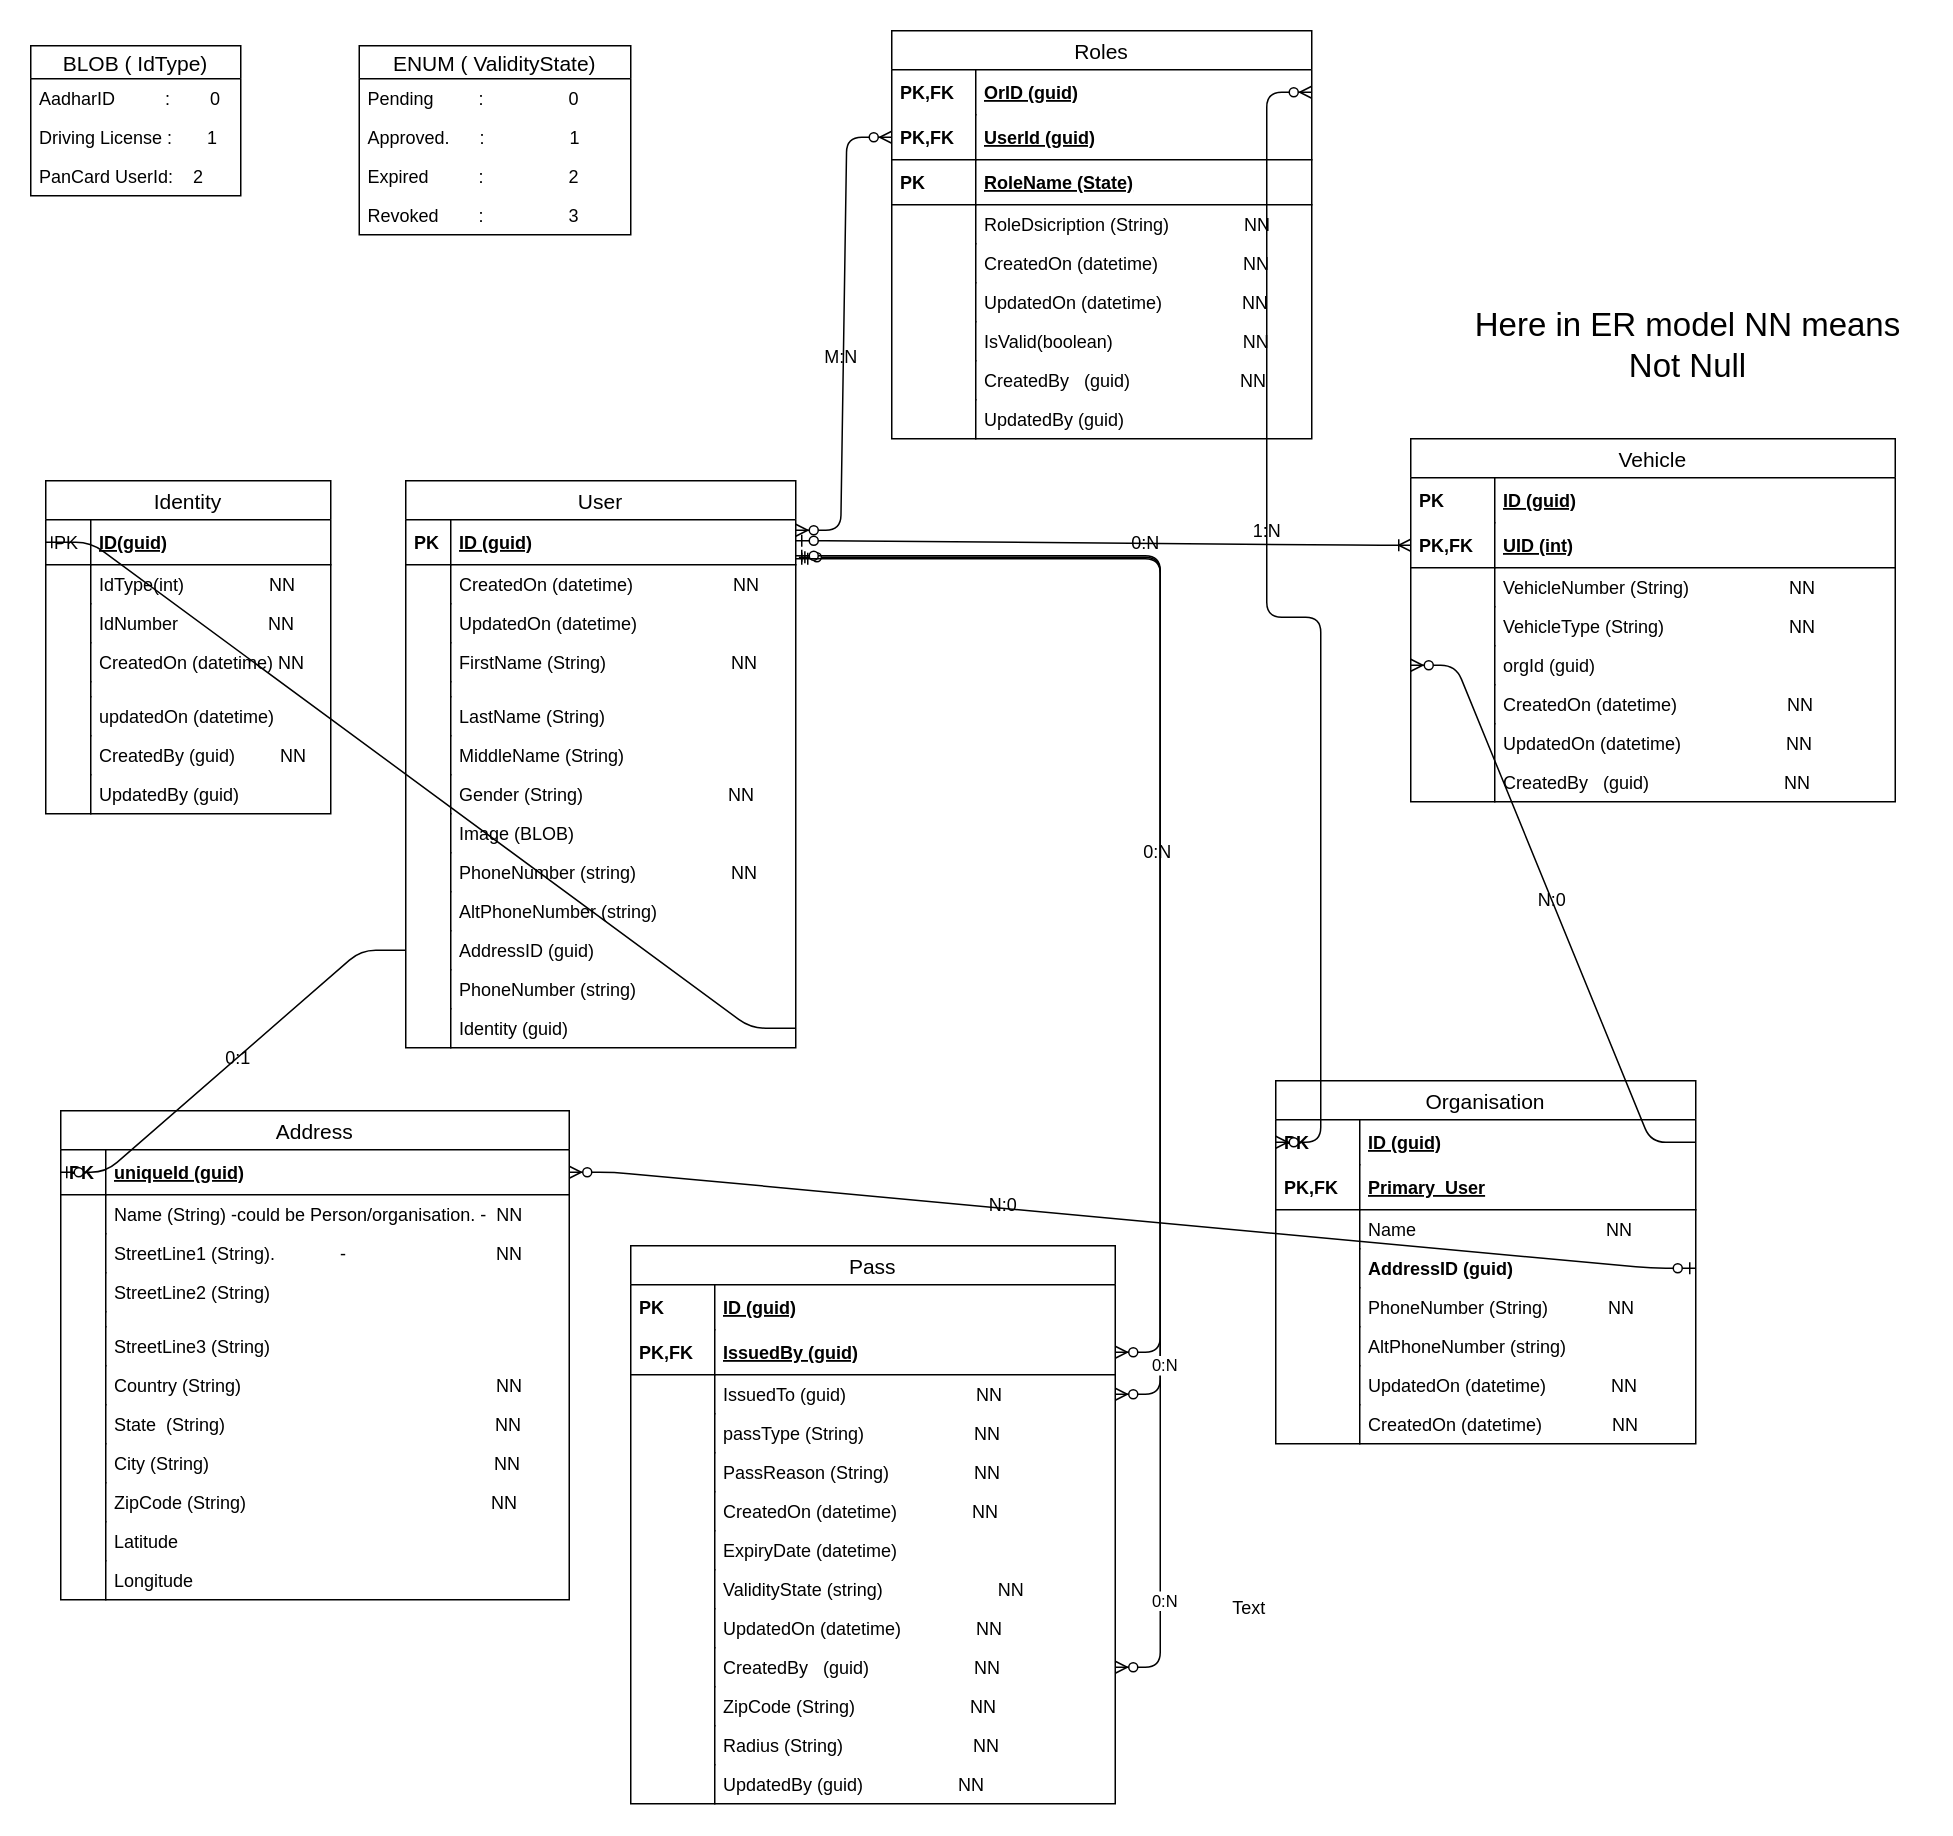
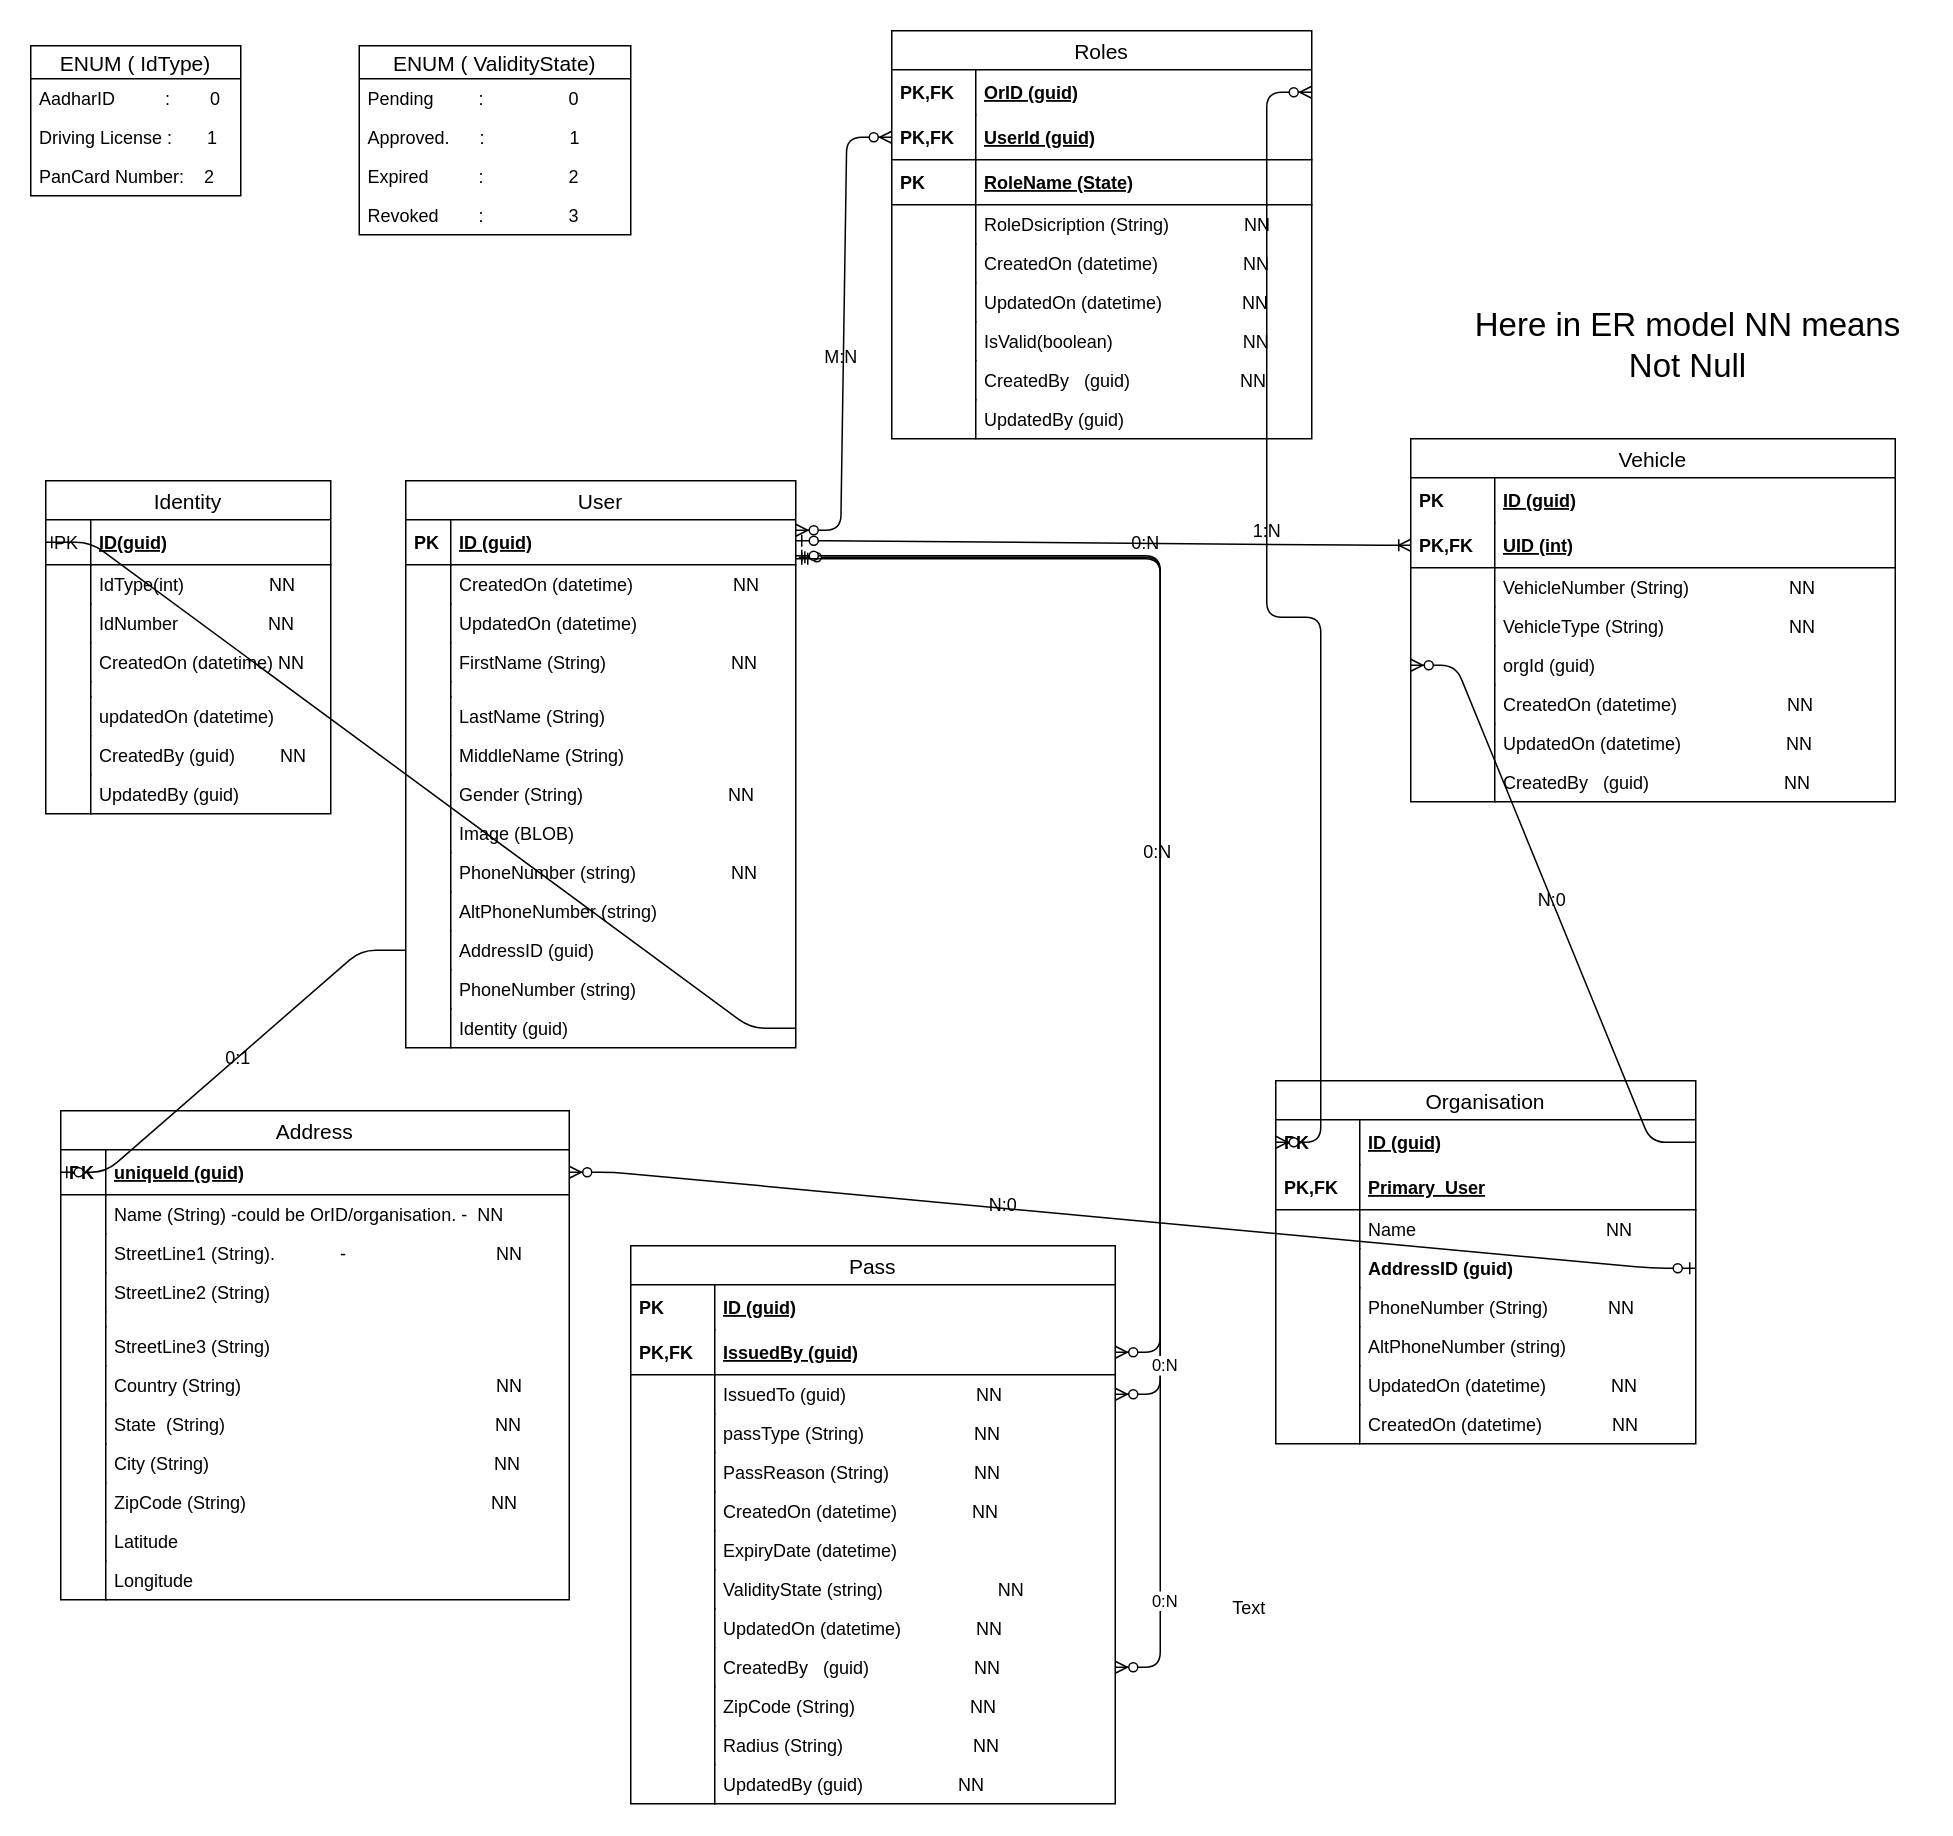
node "BLOB ( IdType)": label "BLOB ( IdType)" -> "ENUM ( IdType)"
node "PanCard UserId: 2": label "PanCard UserId: 2" -> "PanCard Number: 2"
node "Name (String) -could be Person/organisation. - NN": label "Name (String) -could be Person/organisation. - NN" -> "Name (String) -could be OrID/organisation. - NN"
